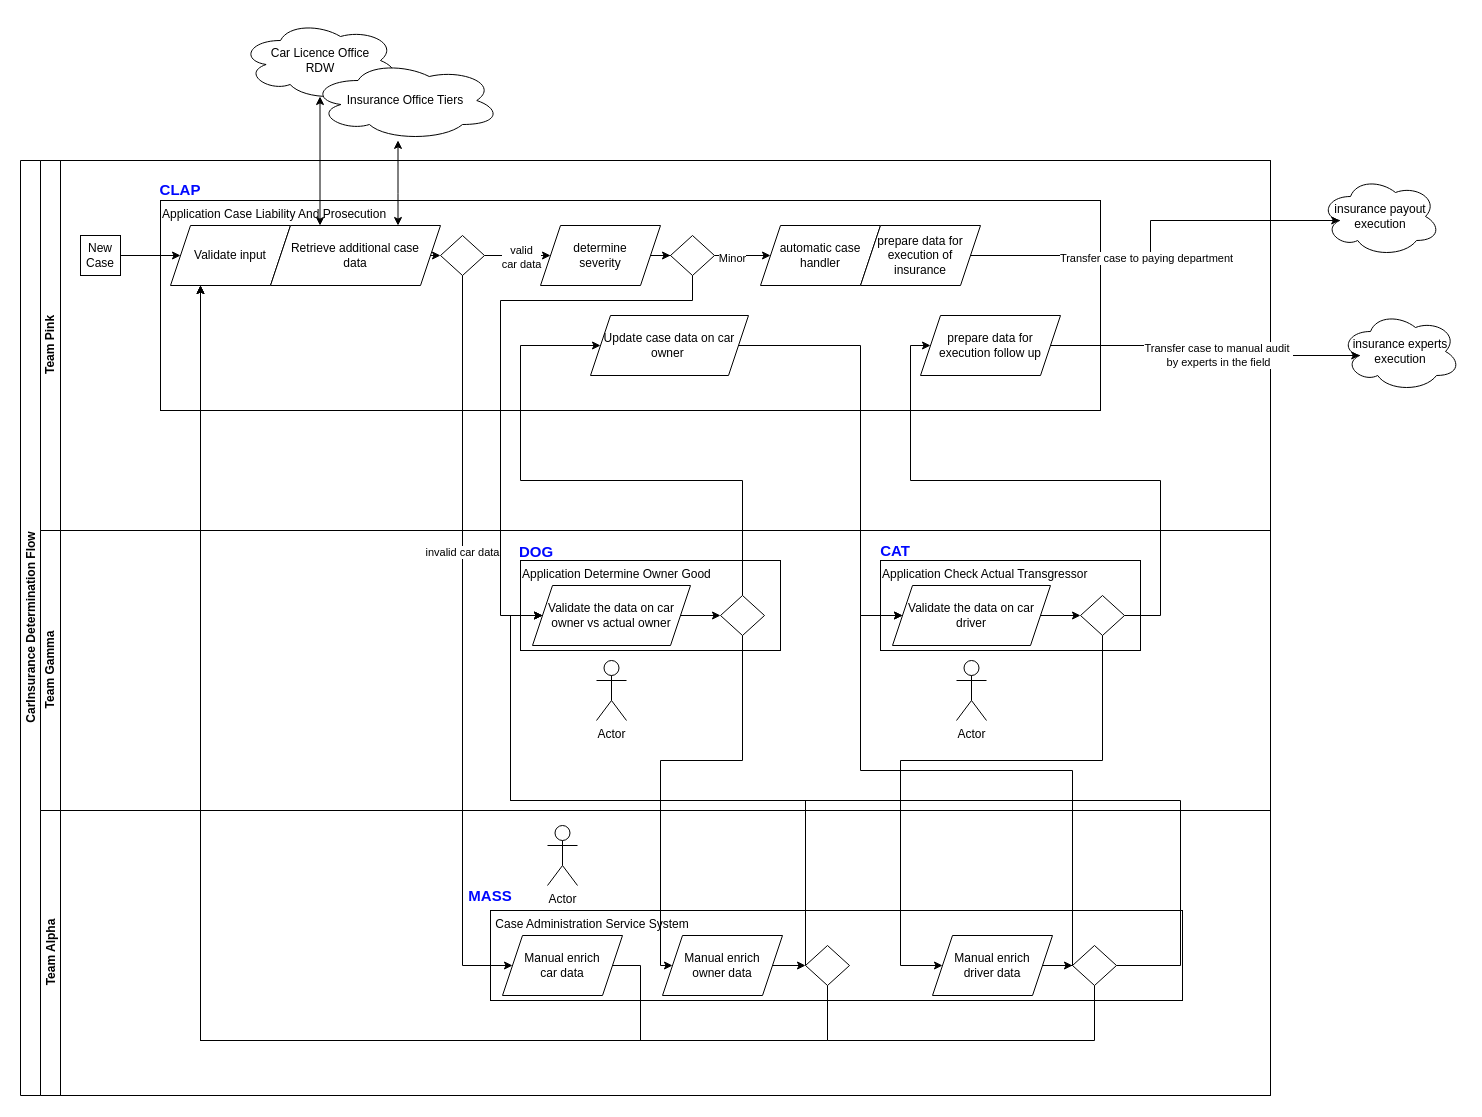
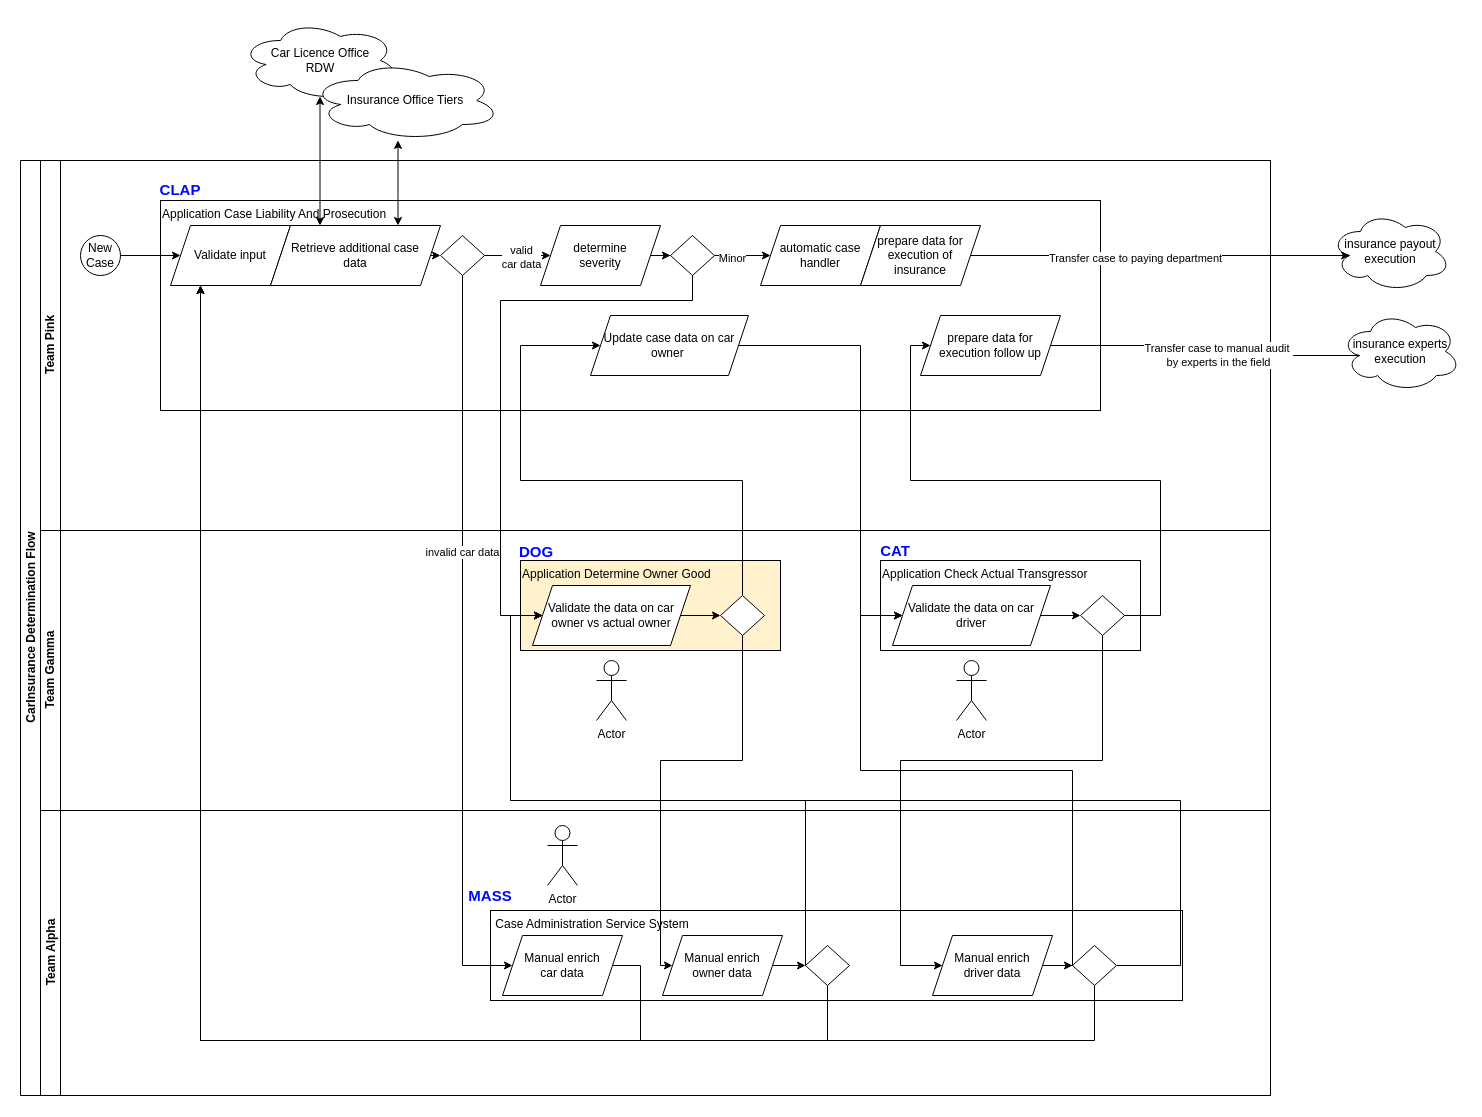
node "insurance payout execution": moved (1381, 217) -> (1391, 252)
node "New Case": shape rectangle -> ellipse
edge "prepare data for execution follow up" -> "insurance experts execution": arrowhead classic -> none
node "Application Determine Owner Good": fillcolor #ffffff -> #fff2cc
